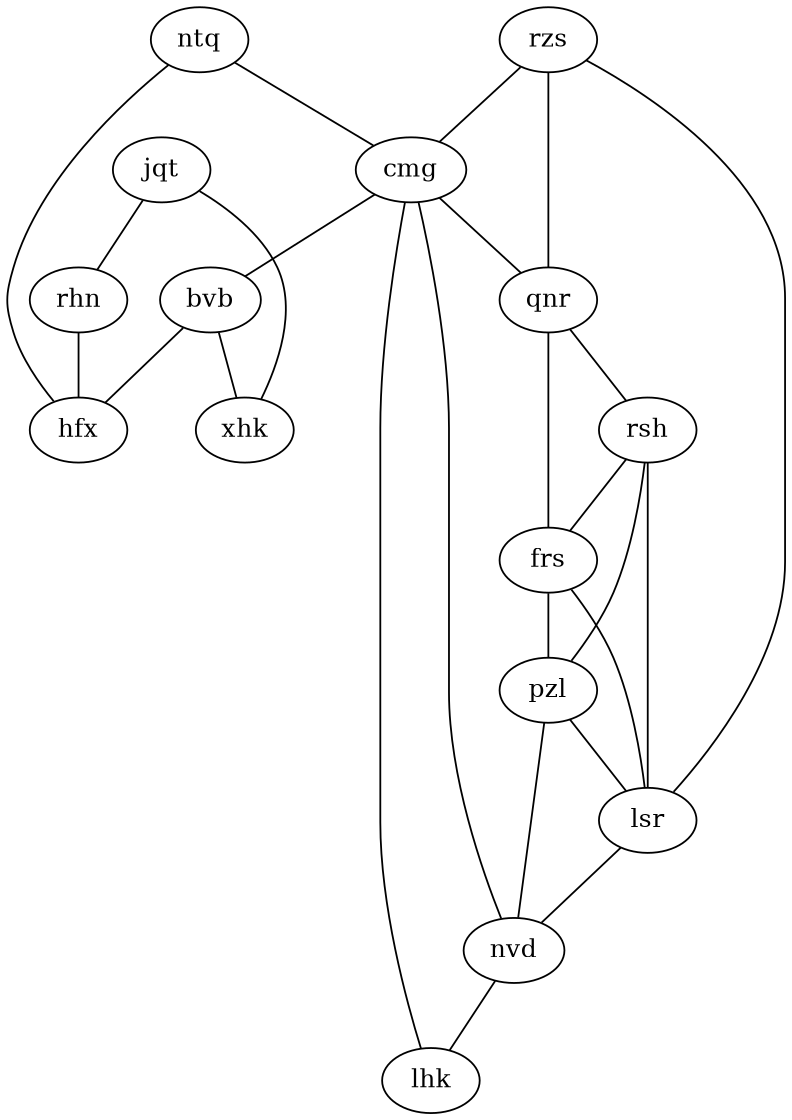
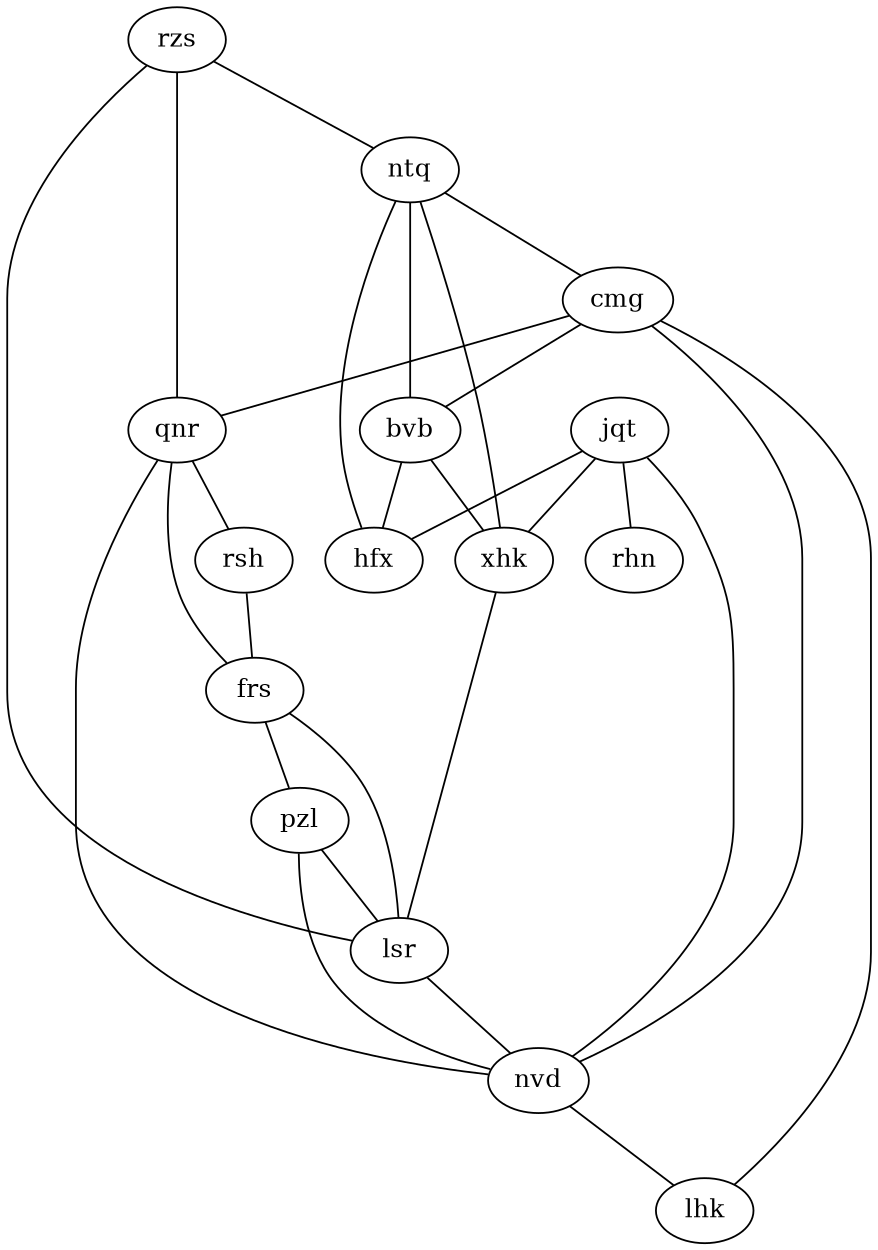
edge "rzs" -- "cmg": now "rzs" -- "ntq"
edge "ntq" -- "bvb": added
edge "ntq" -- "xhk": added
edge "rhn" -- "hfx": now "jqt" -- "hfx"
edge "rsh" -- "pzl": removed
edge "rsh" -- "lsr": now "xhk" -- "lsr"
edge "jqt" -- "nvd": added
edge "qnr" -- "nvd": added
